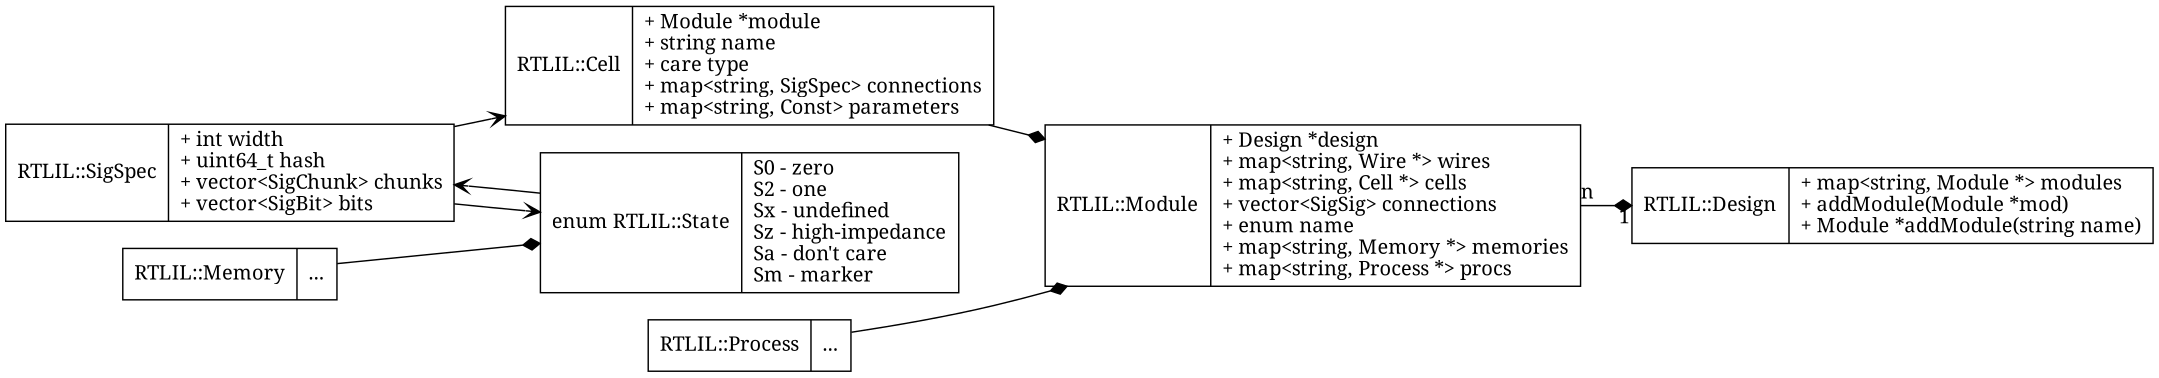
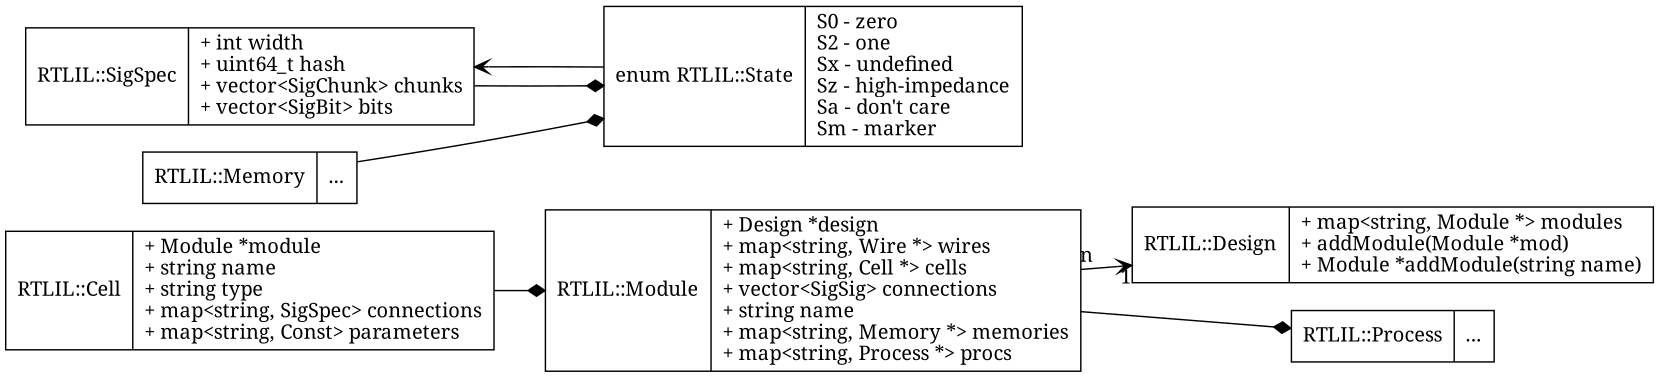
node "RTLIL::Cell": text "+ care type" -> "+ string type"
edge "RTLIL::SigSpec" -> "RTLIL::Cell": removed
edge "RTLIL::Module" -> "RTLIL::Design": arrowhead diamond -> vee
edge "RTLIL::SigSpec" -> "enum RTLIL::State": arrowhead vee -> diamond
node "RTLIL::Module": text "+ enum name" -> "+ string name"
edge "RTLIL::Process" -> "RTLIL::Module": reversed
